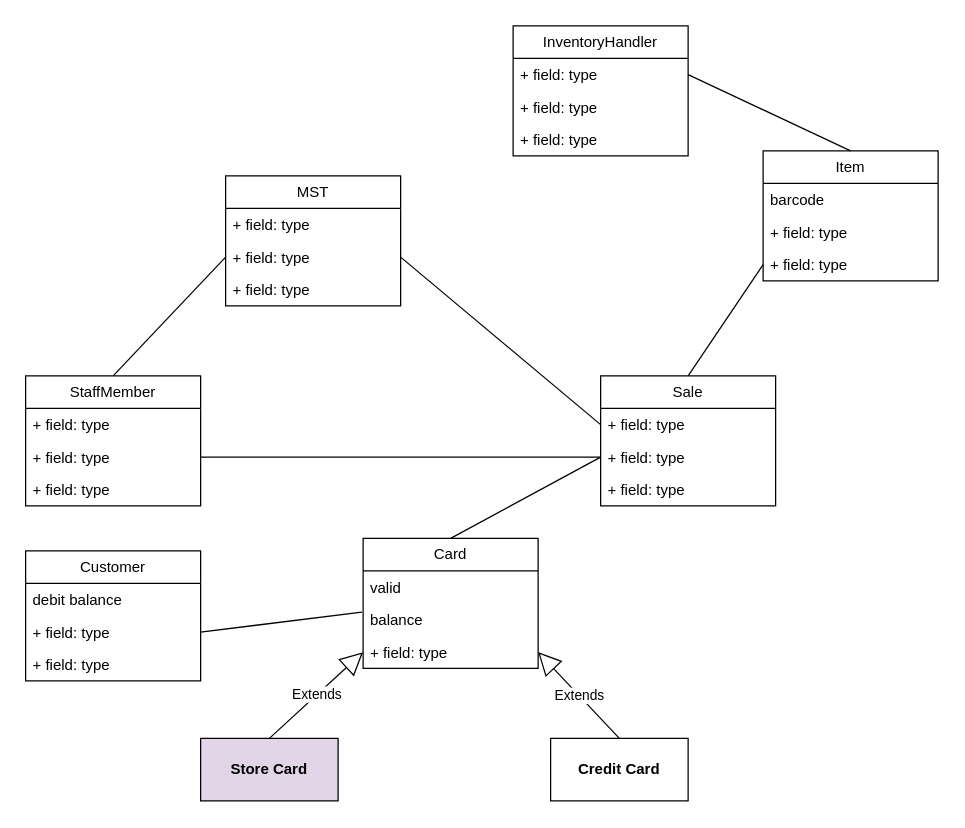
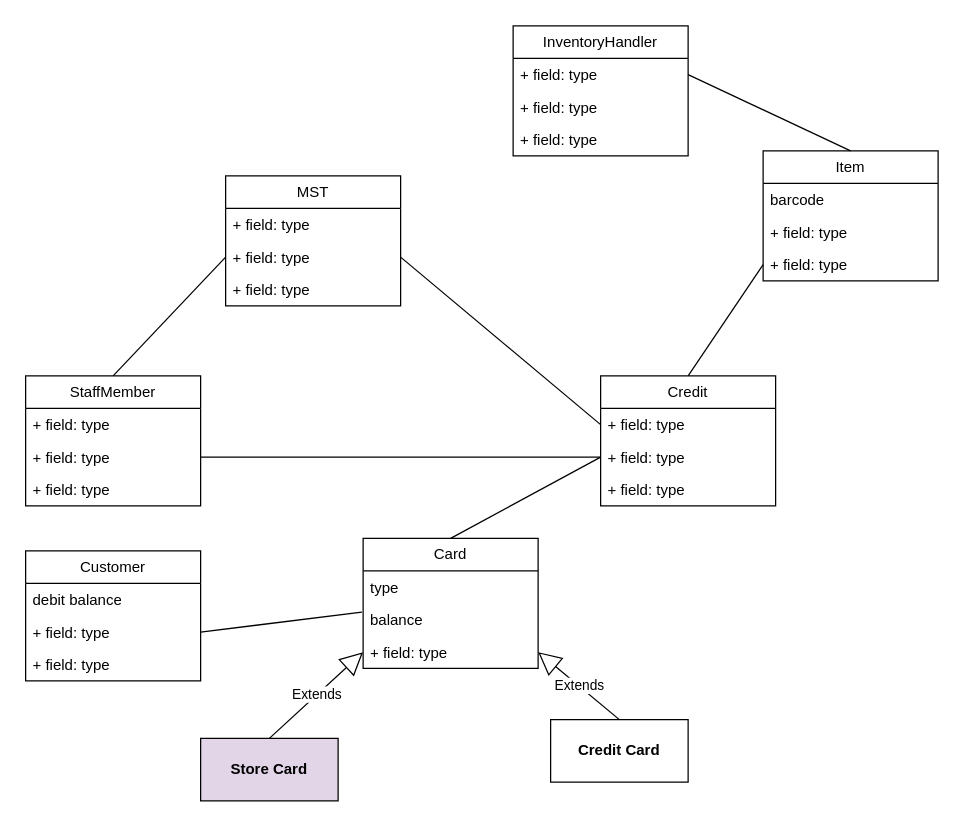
node "Sale": label "Sale" -> "Credit"
node "valid": label "valid" -> "type"
node "Credit Card": moved (619, 769) -> (619, 751)
